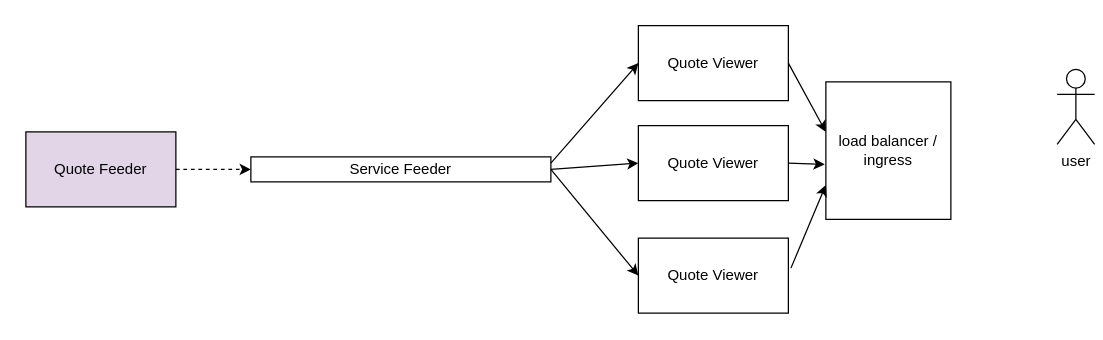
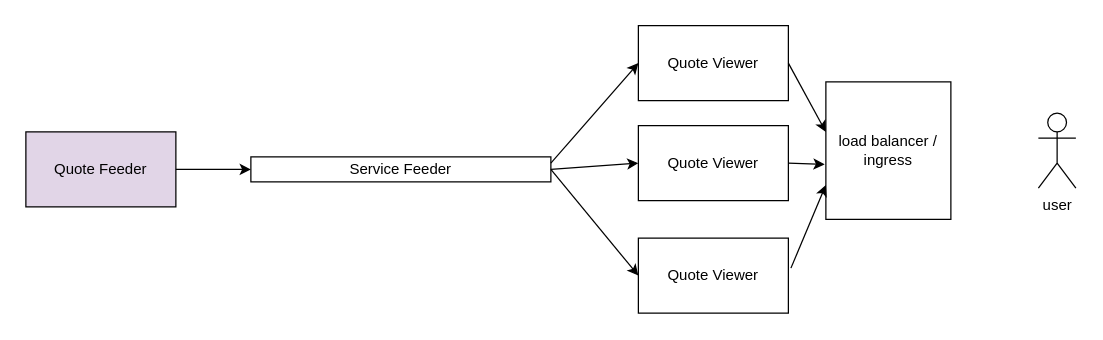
node "user": moved (1076, 107) -> (1057, 151)
edge "Quote Feeder" -> "Service Feeder": style dashed -> solid
